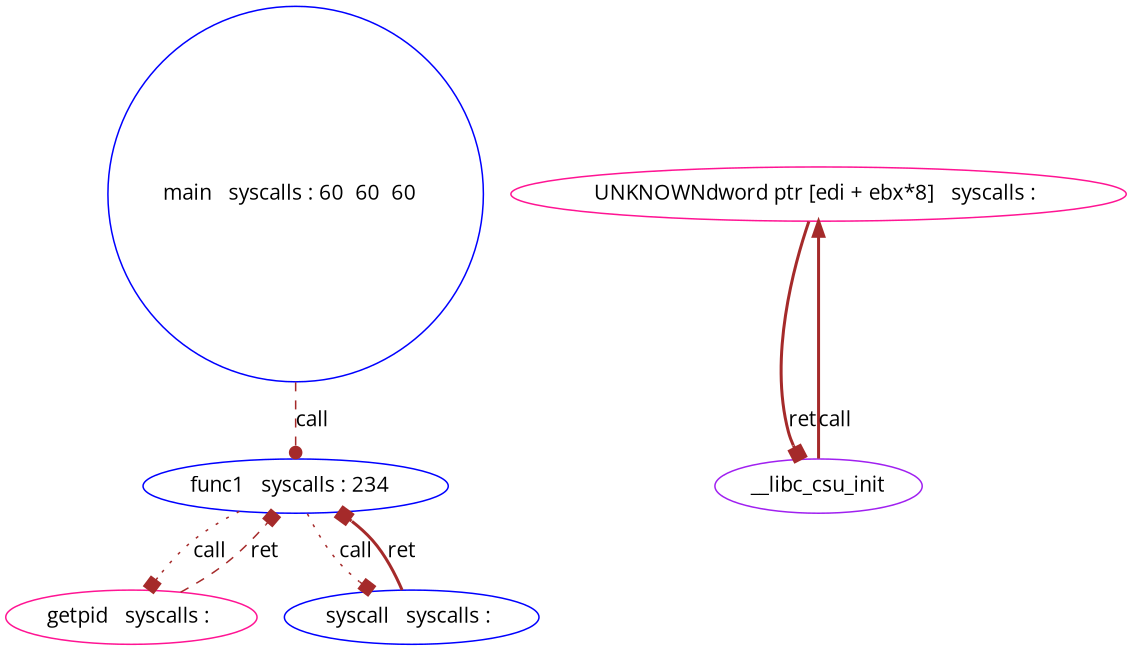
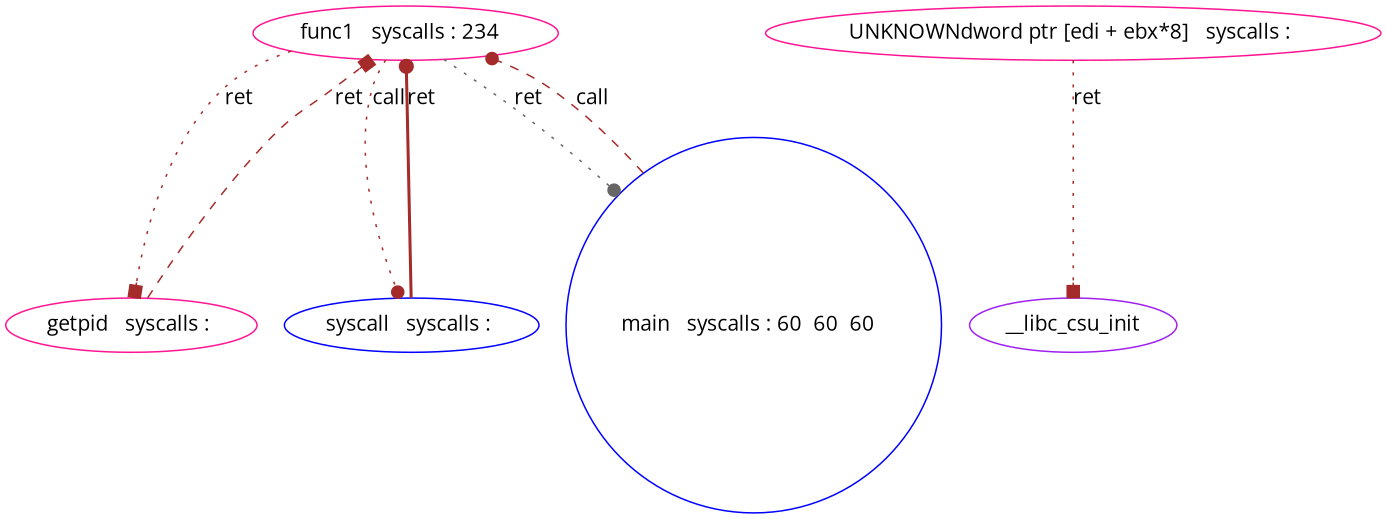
edge "func1   syscalls : 234" -> "main   syscalls : 60  60  60": added, label "ret"
edge "UNKNOWNdword ptr [edi + ebx*8]   syscalls :" -> "__libc_csu_init": style bold -> dotted
edge "__libc_csu_init" -> "UNKNOWNdword ptr [edi + ebx*8]   syscalls :": removed, label "call"
node "func1   syscalls : 234": color blue -> deeppink
edge "func1   syscalls : 234" -> "syscall   syscalls :": arrowhead box -> dot
edge "func1   syscalls : 234" -> "getpid   syscalls :": label "call" -> "ret"
edge "syscall   syscalls :" -> "func1   syscalls : 234": arrowhead box -> dot
